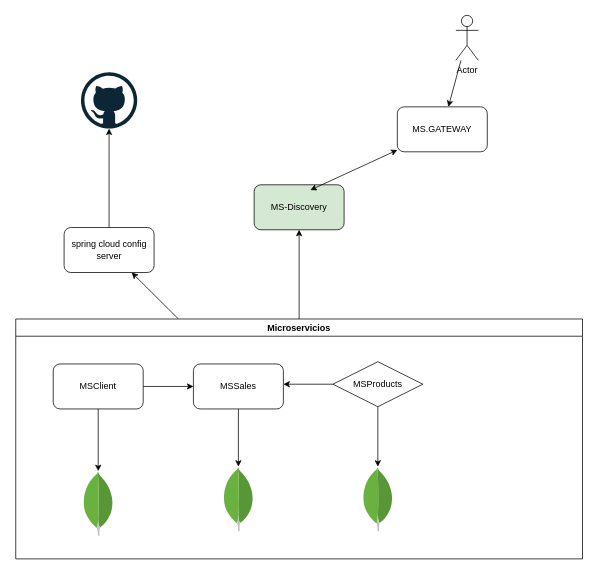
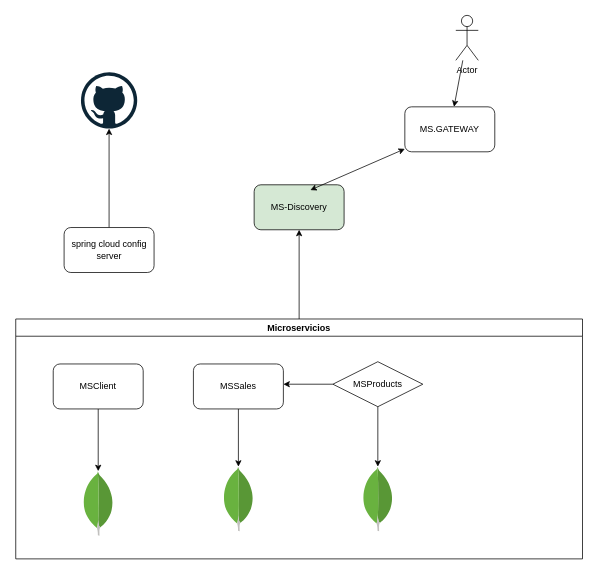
node "MS.GATEWAY": moved (442, 129) -> (450, 129)
edge "Microservicios" -> "spring cloud config server": removed
edge "MSClient" -> "MSSales": removed
